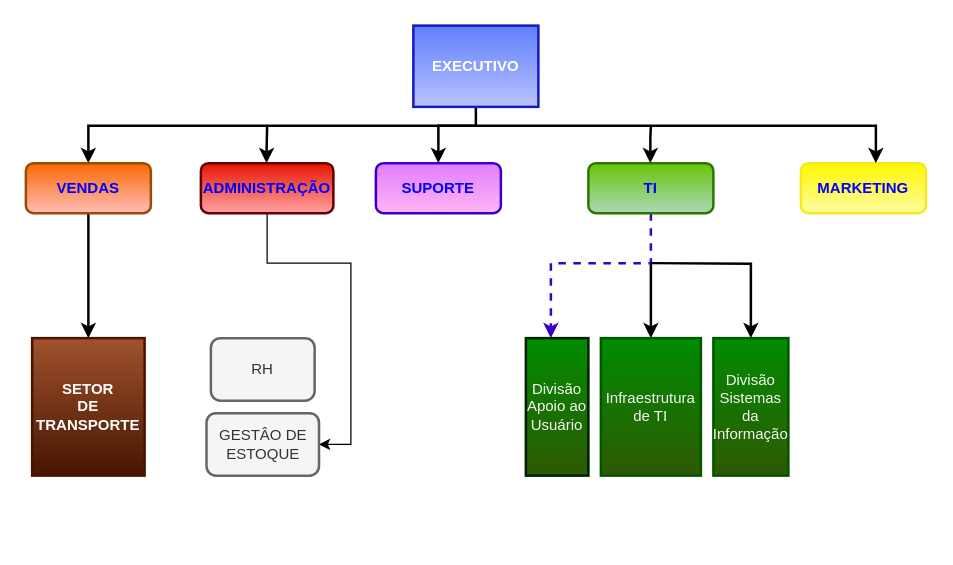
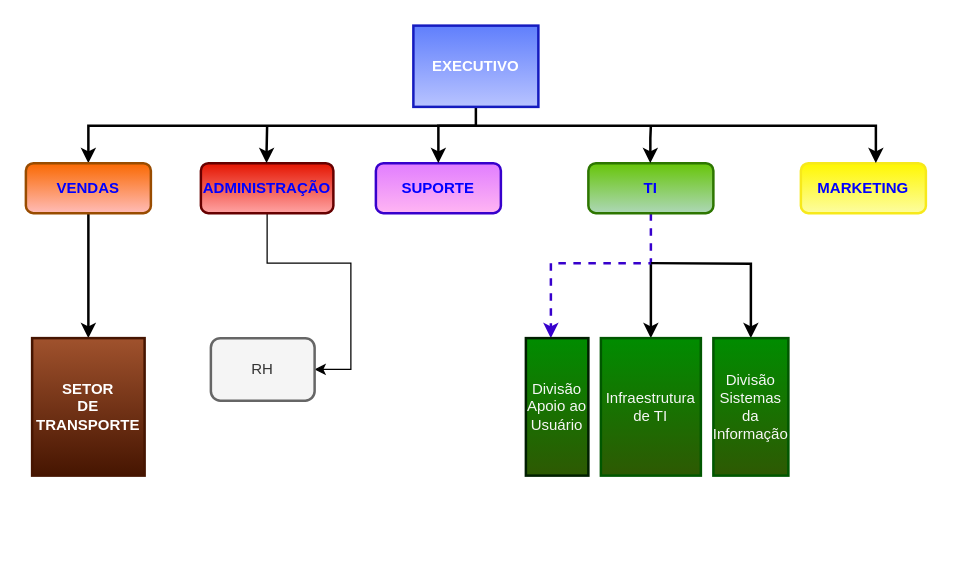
edge "ADMINISTRAÇÃO" -> "RH": added
edge "ADMINISTRAÇÃO" -> "GESTÂO DE ESTOQUE": removed
node "GESTÂO DE ESTOQUE": removed
